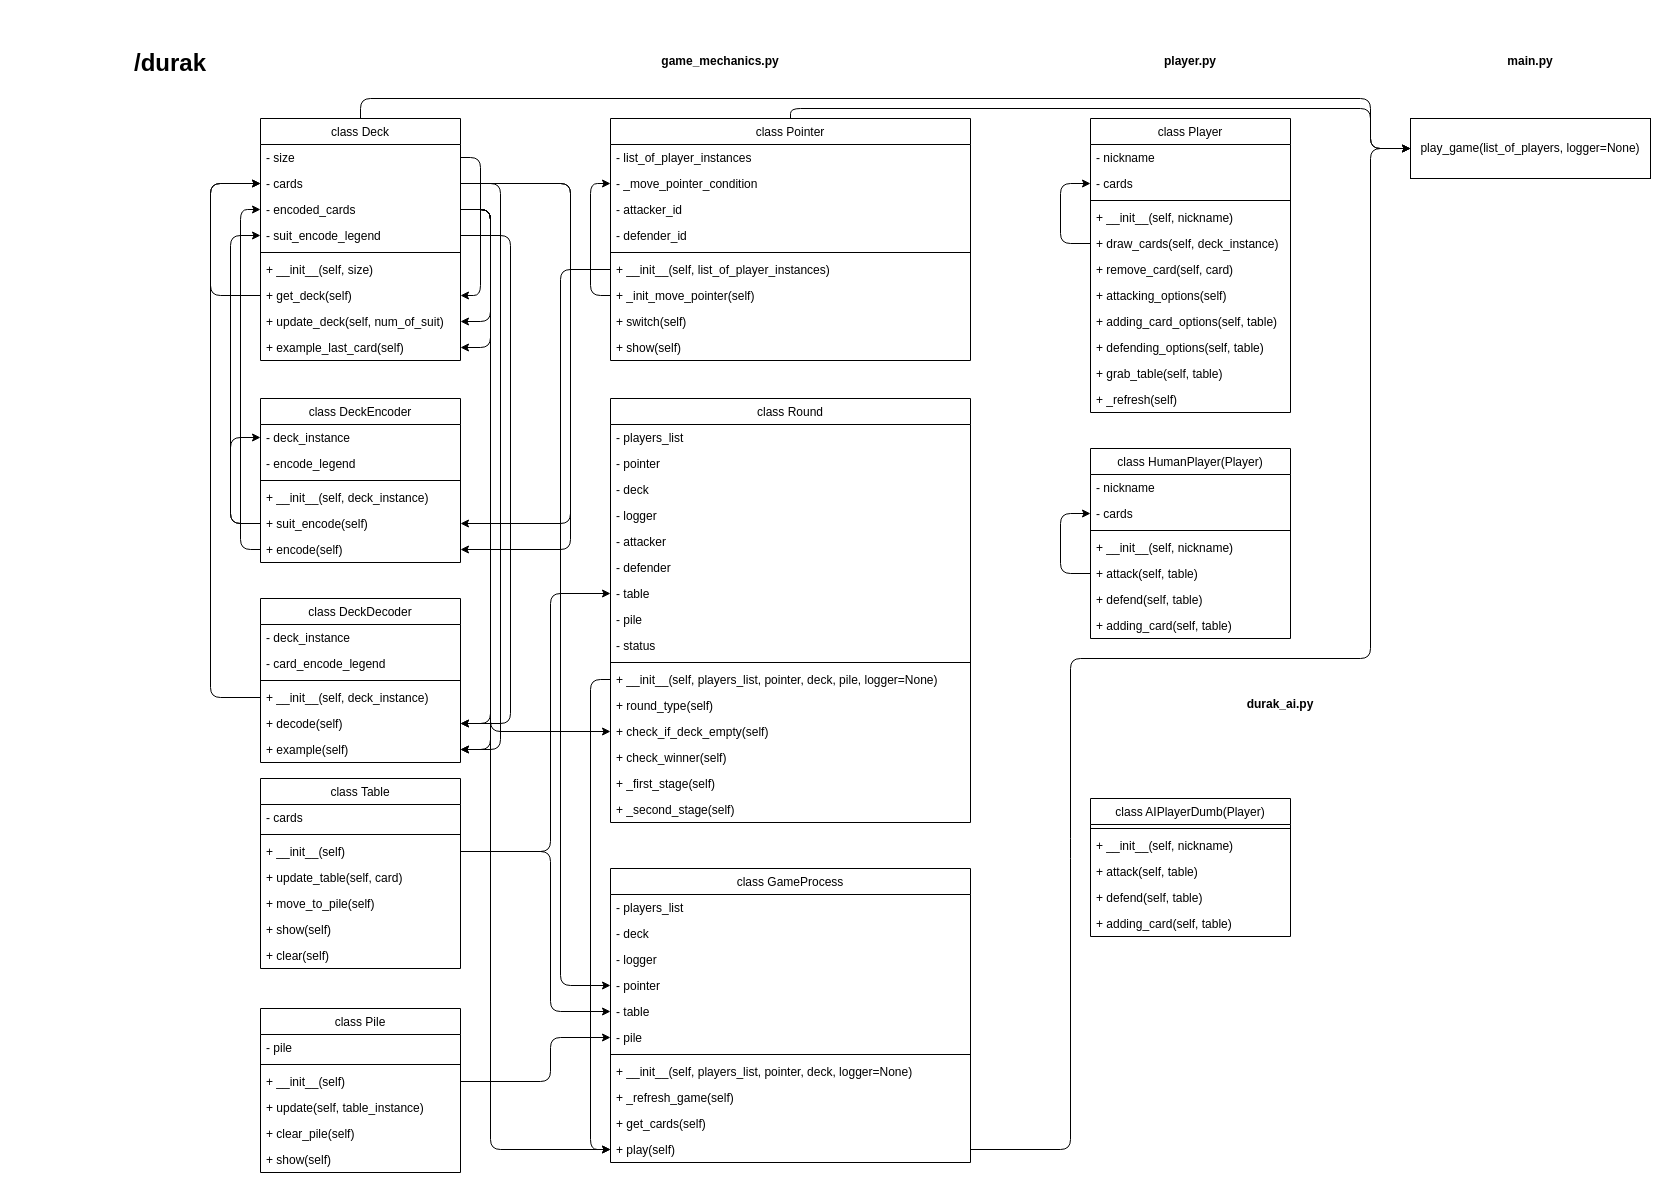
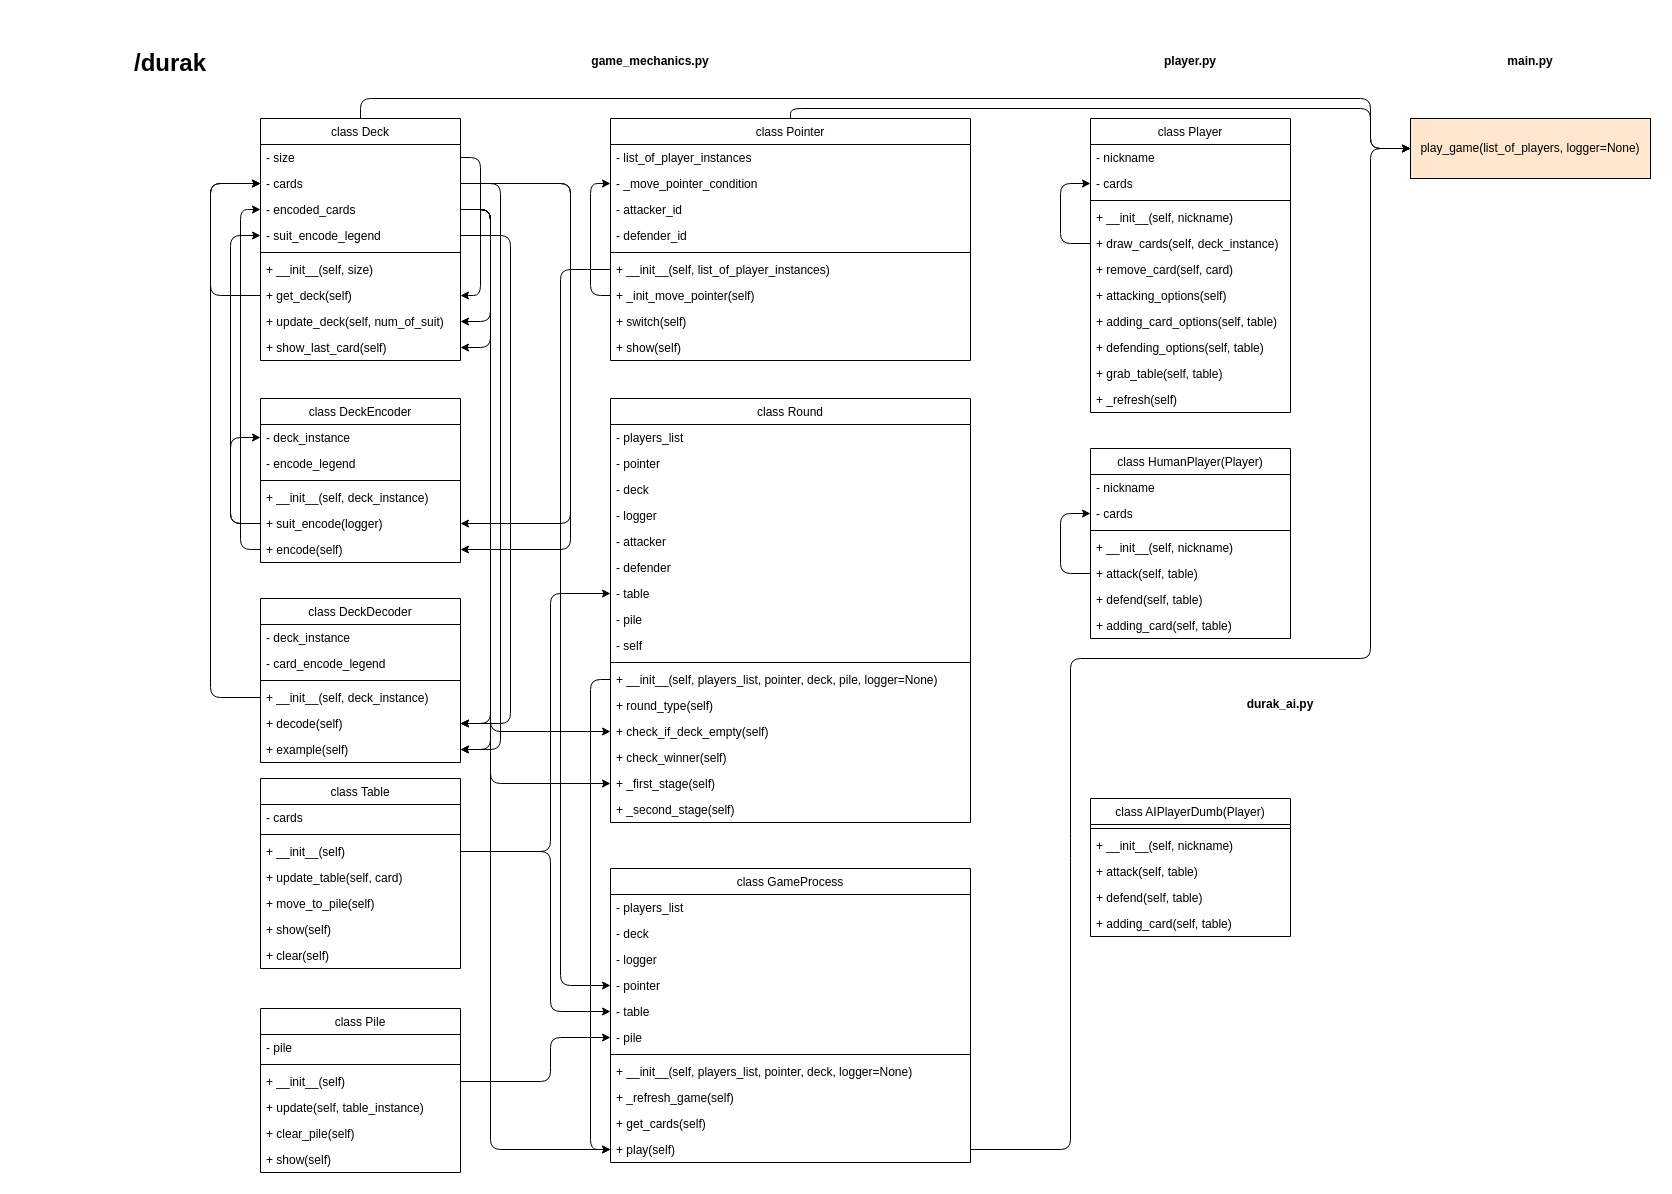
node "game_mechanics.py": moved (721, 61) -> (651, 61)
node "play_game(list_of_players, logger=None)": fillcolor #ffffff -> #ffe6cc
node "+ example_last_card(self)": label "+ example_last_card(self)" -> "+ show_last_card(self)"
node "+ suit_encode(self)": label "+ suit_encode(self)" -> "+ suit_encode(logger)"
node "- status": label "- status" -> "- self"
edge "- encoded_cards" -> "+ _first_stage(self)": added
